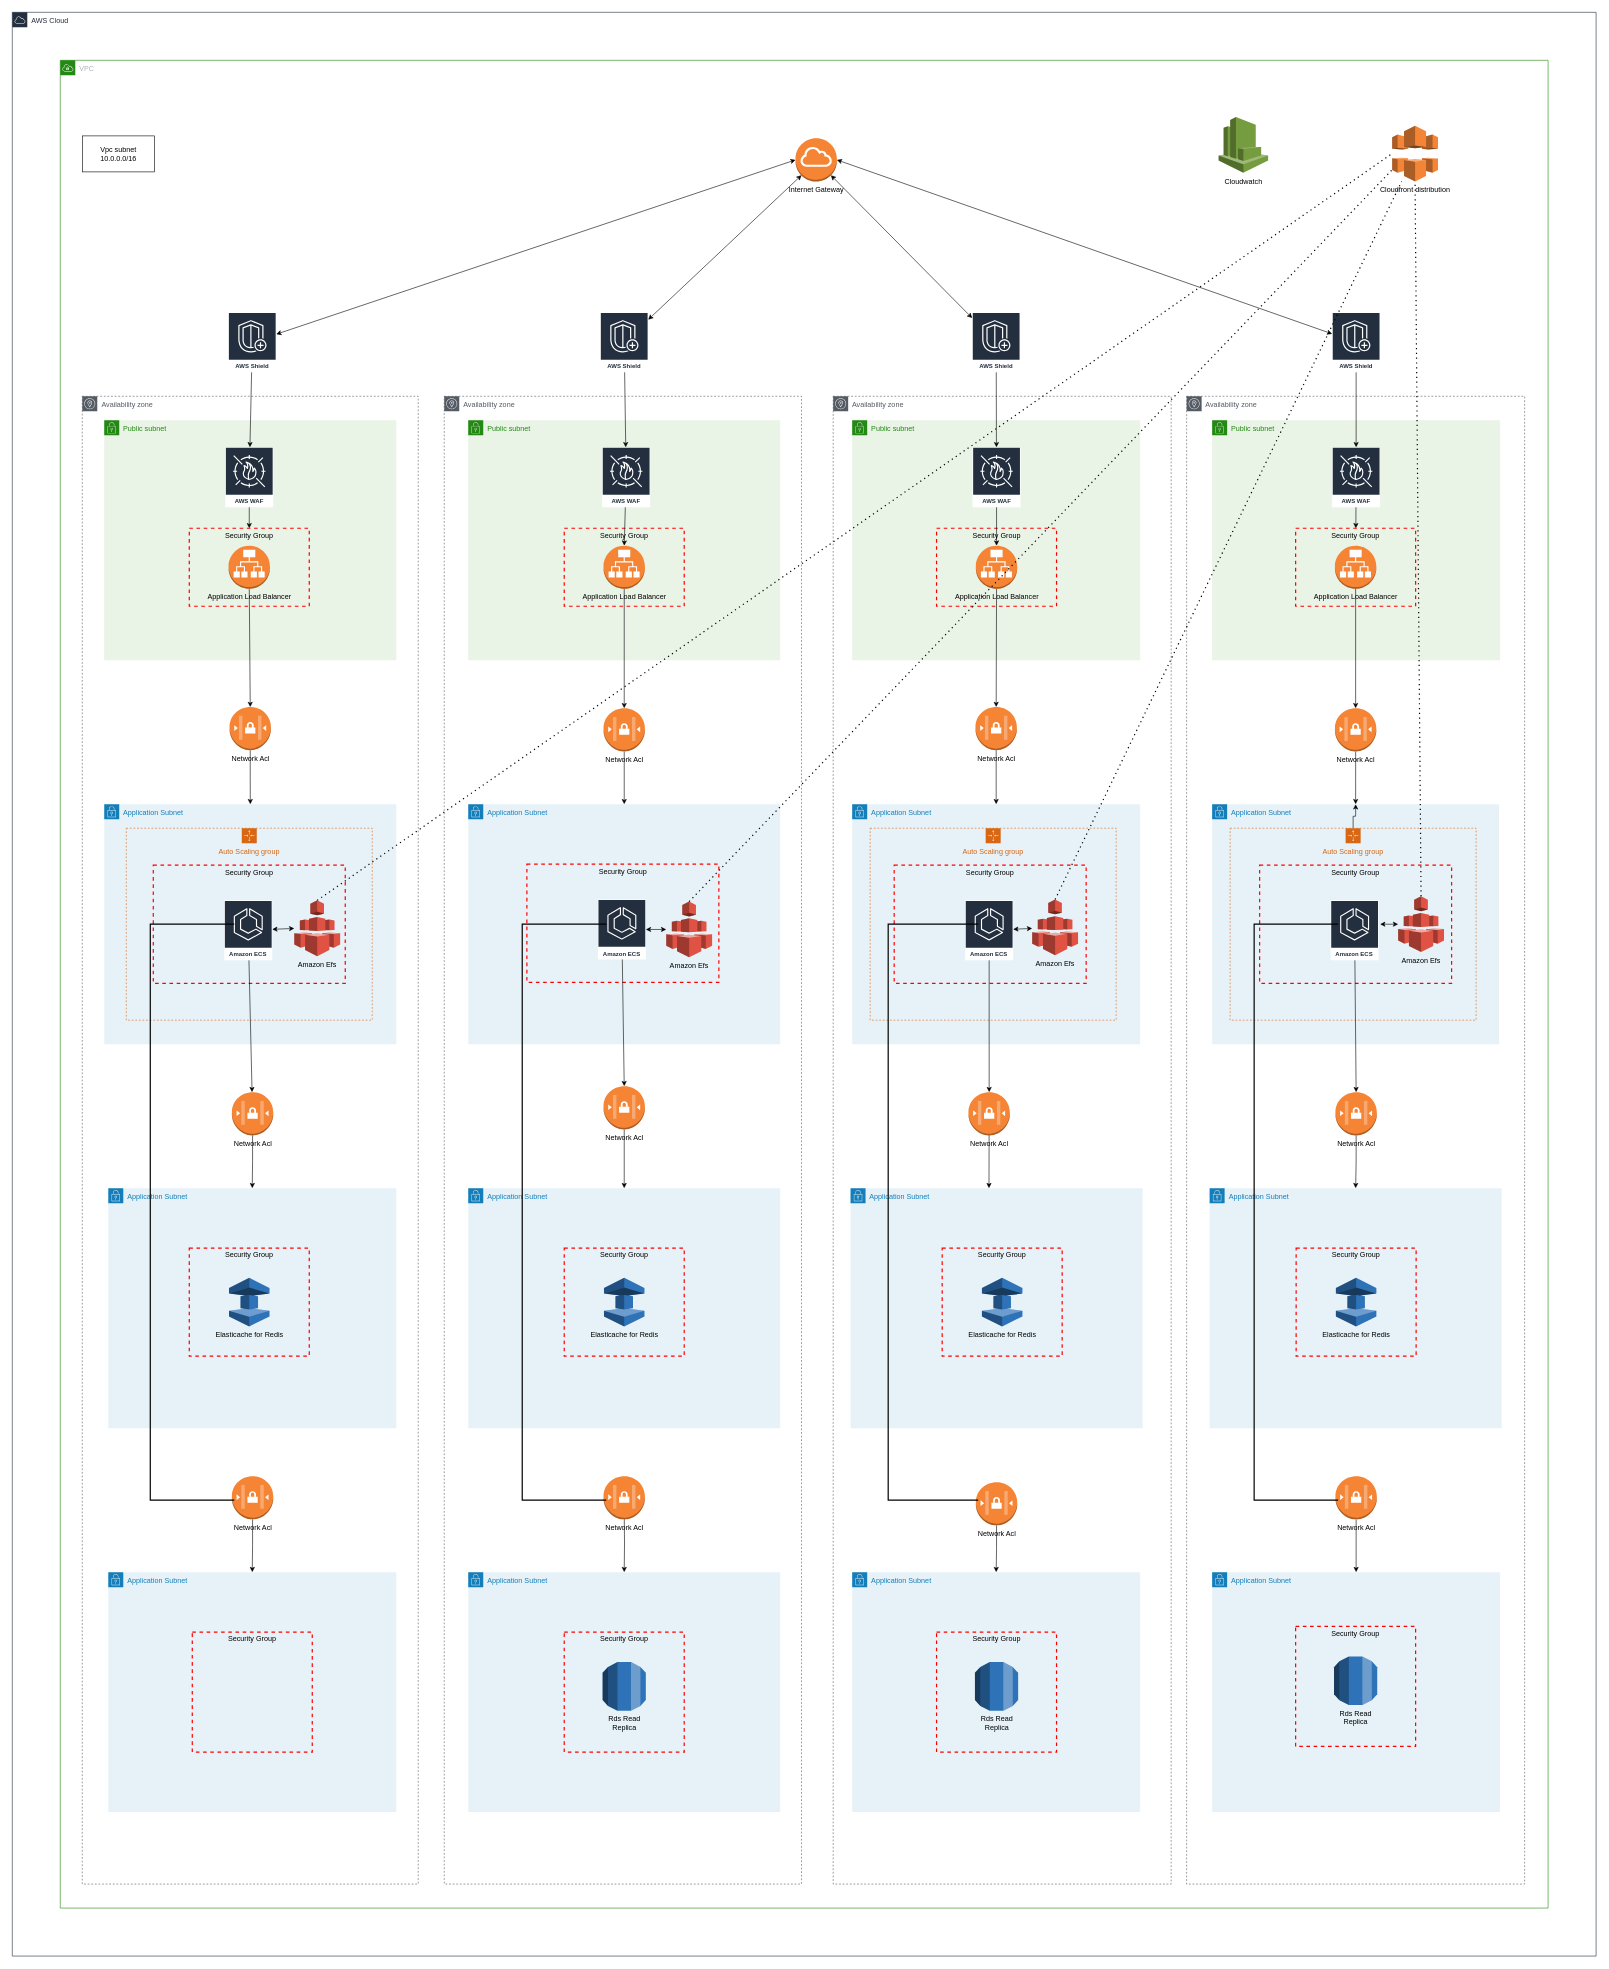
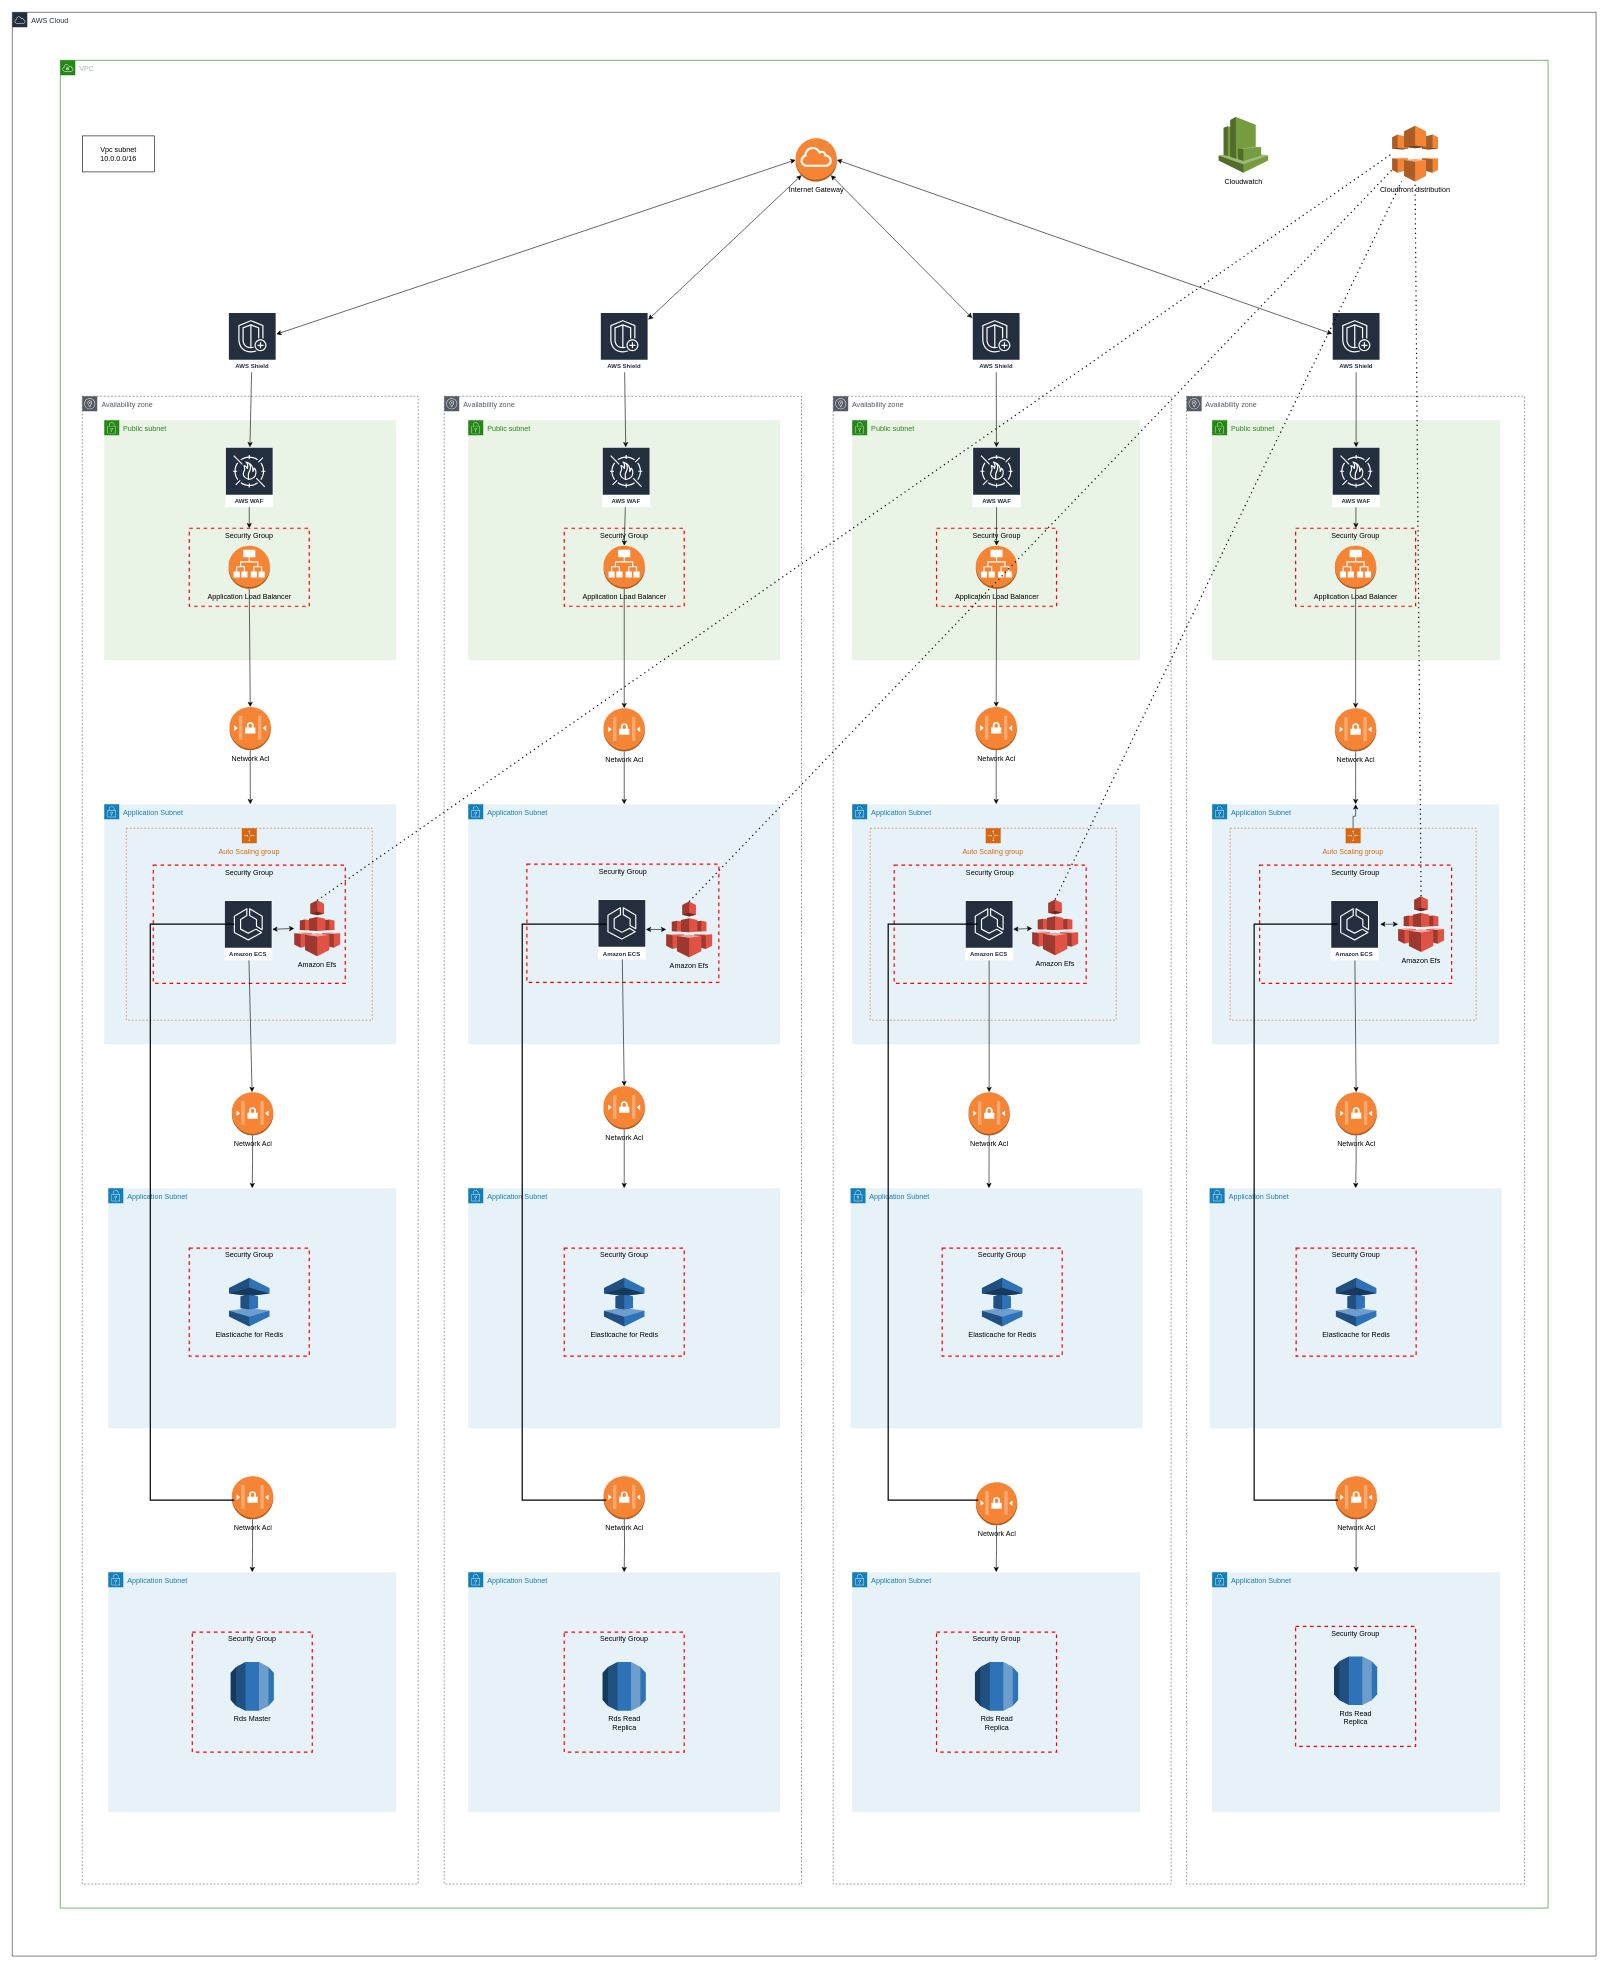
node "Rds Master": added
